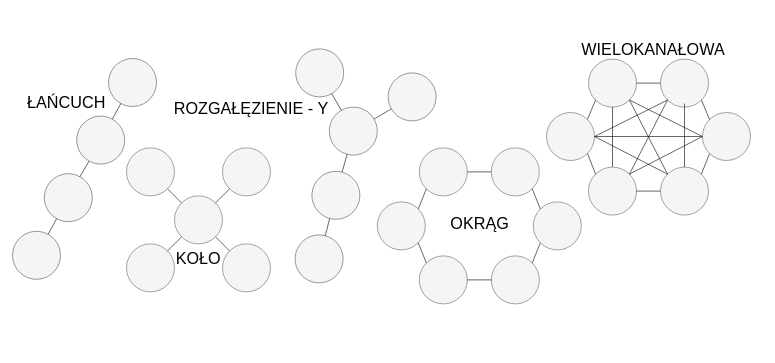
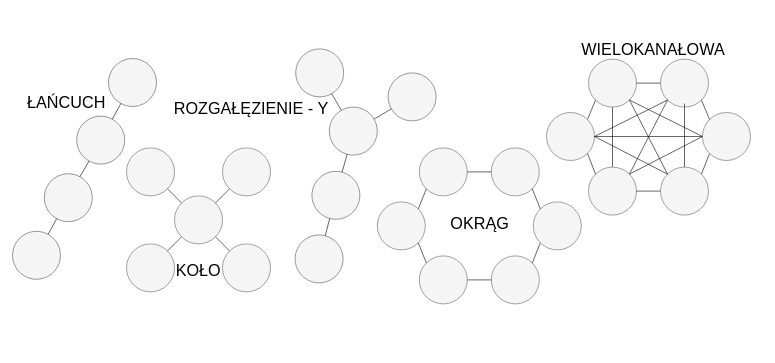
node "KOŁO": moved (198, 259) -> (198, 271)
